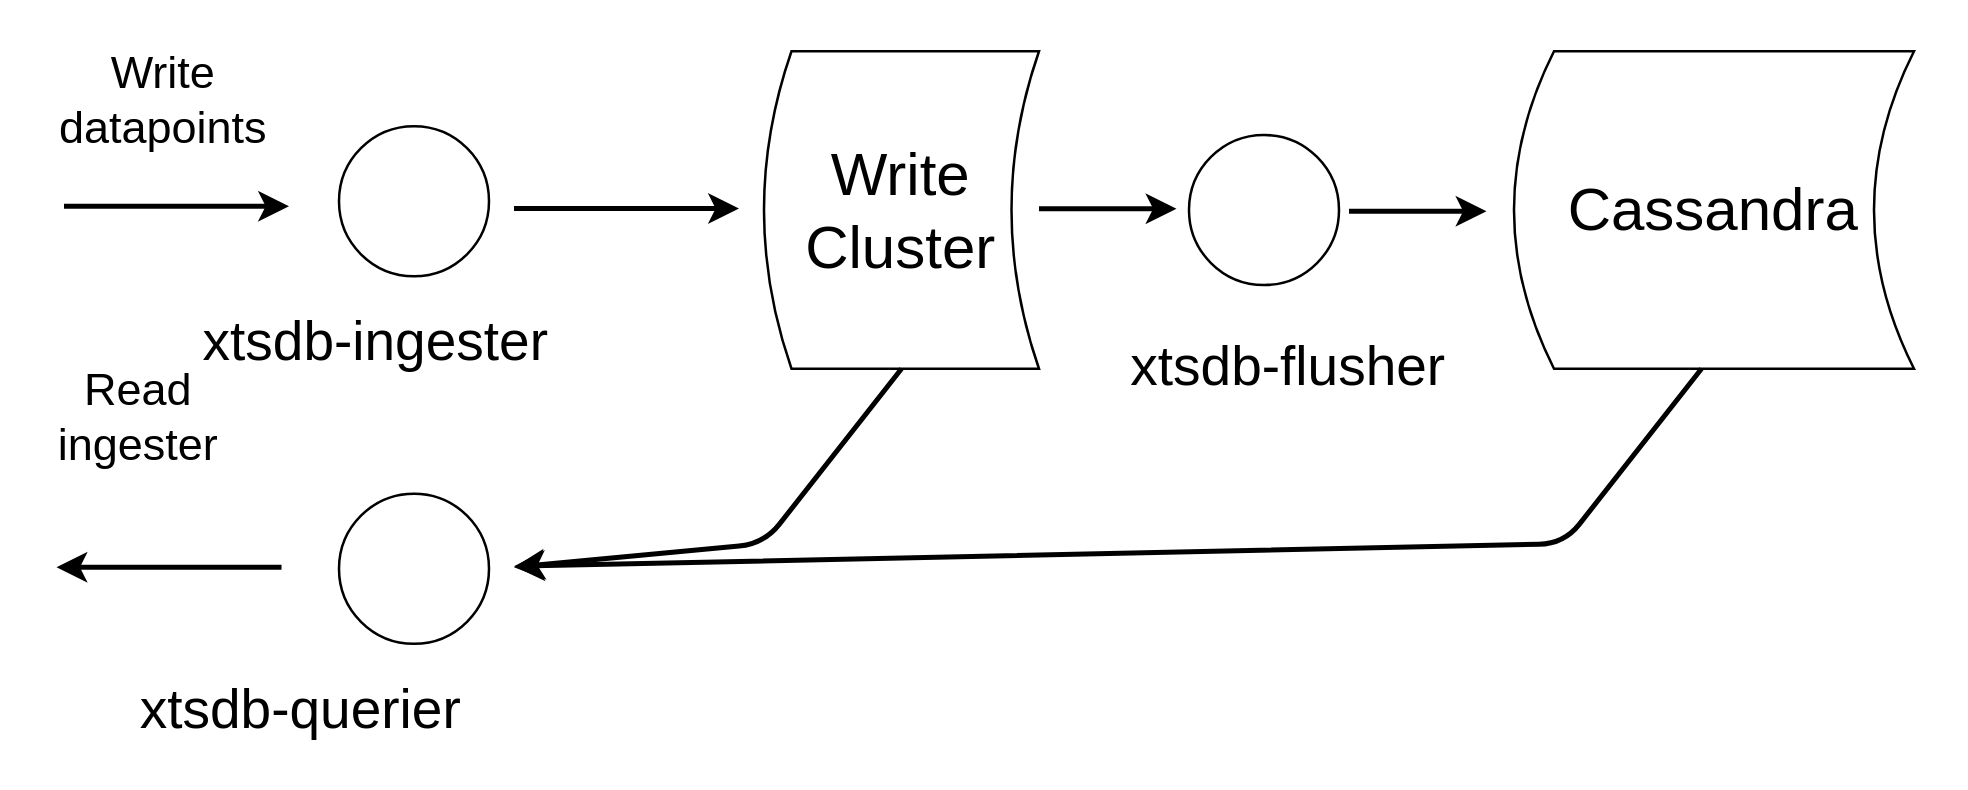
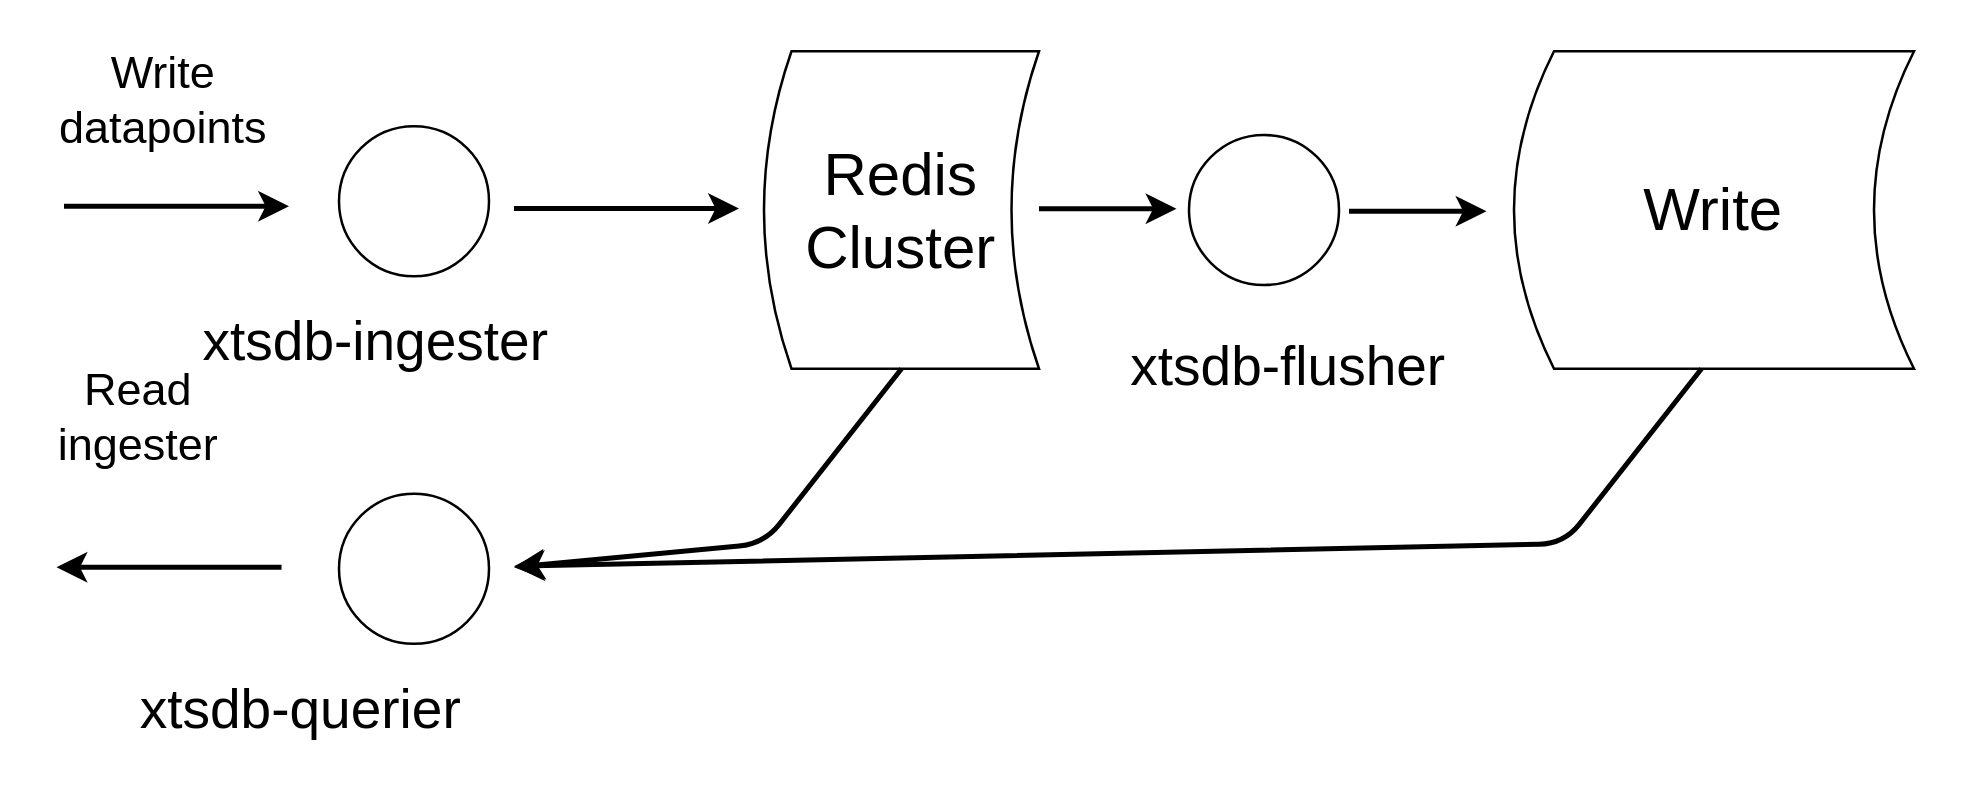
node "Write Cluster": label "Write Cluster" -> "Redis Cluster"
node "Cassandra": label "Cassandra" -> "Write"
